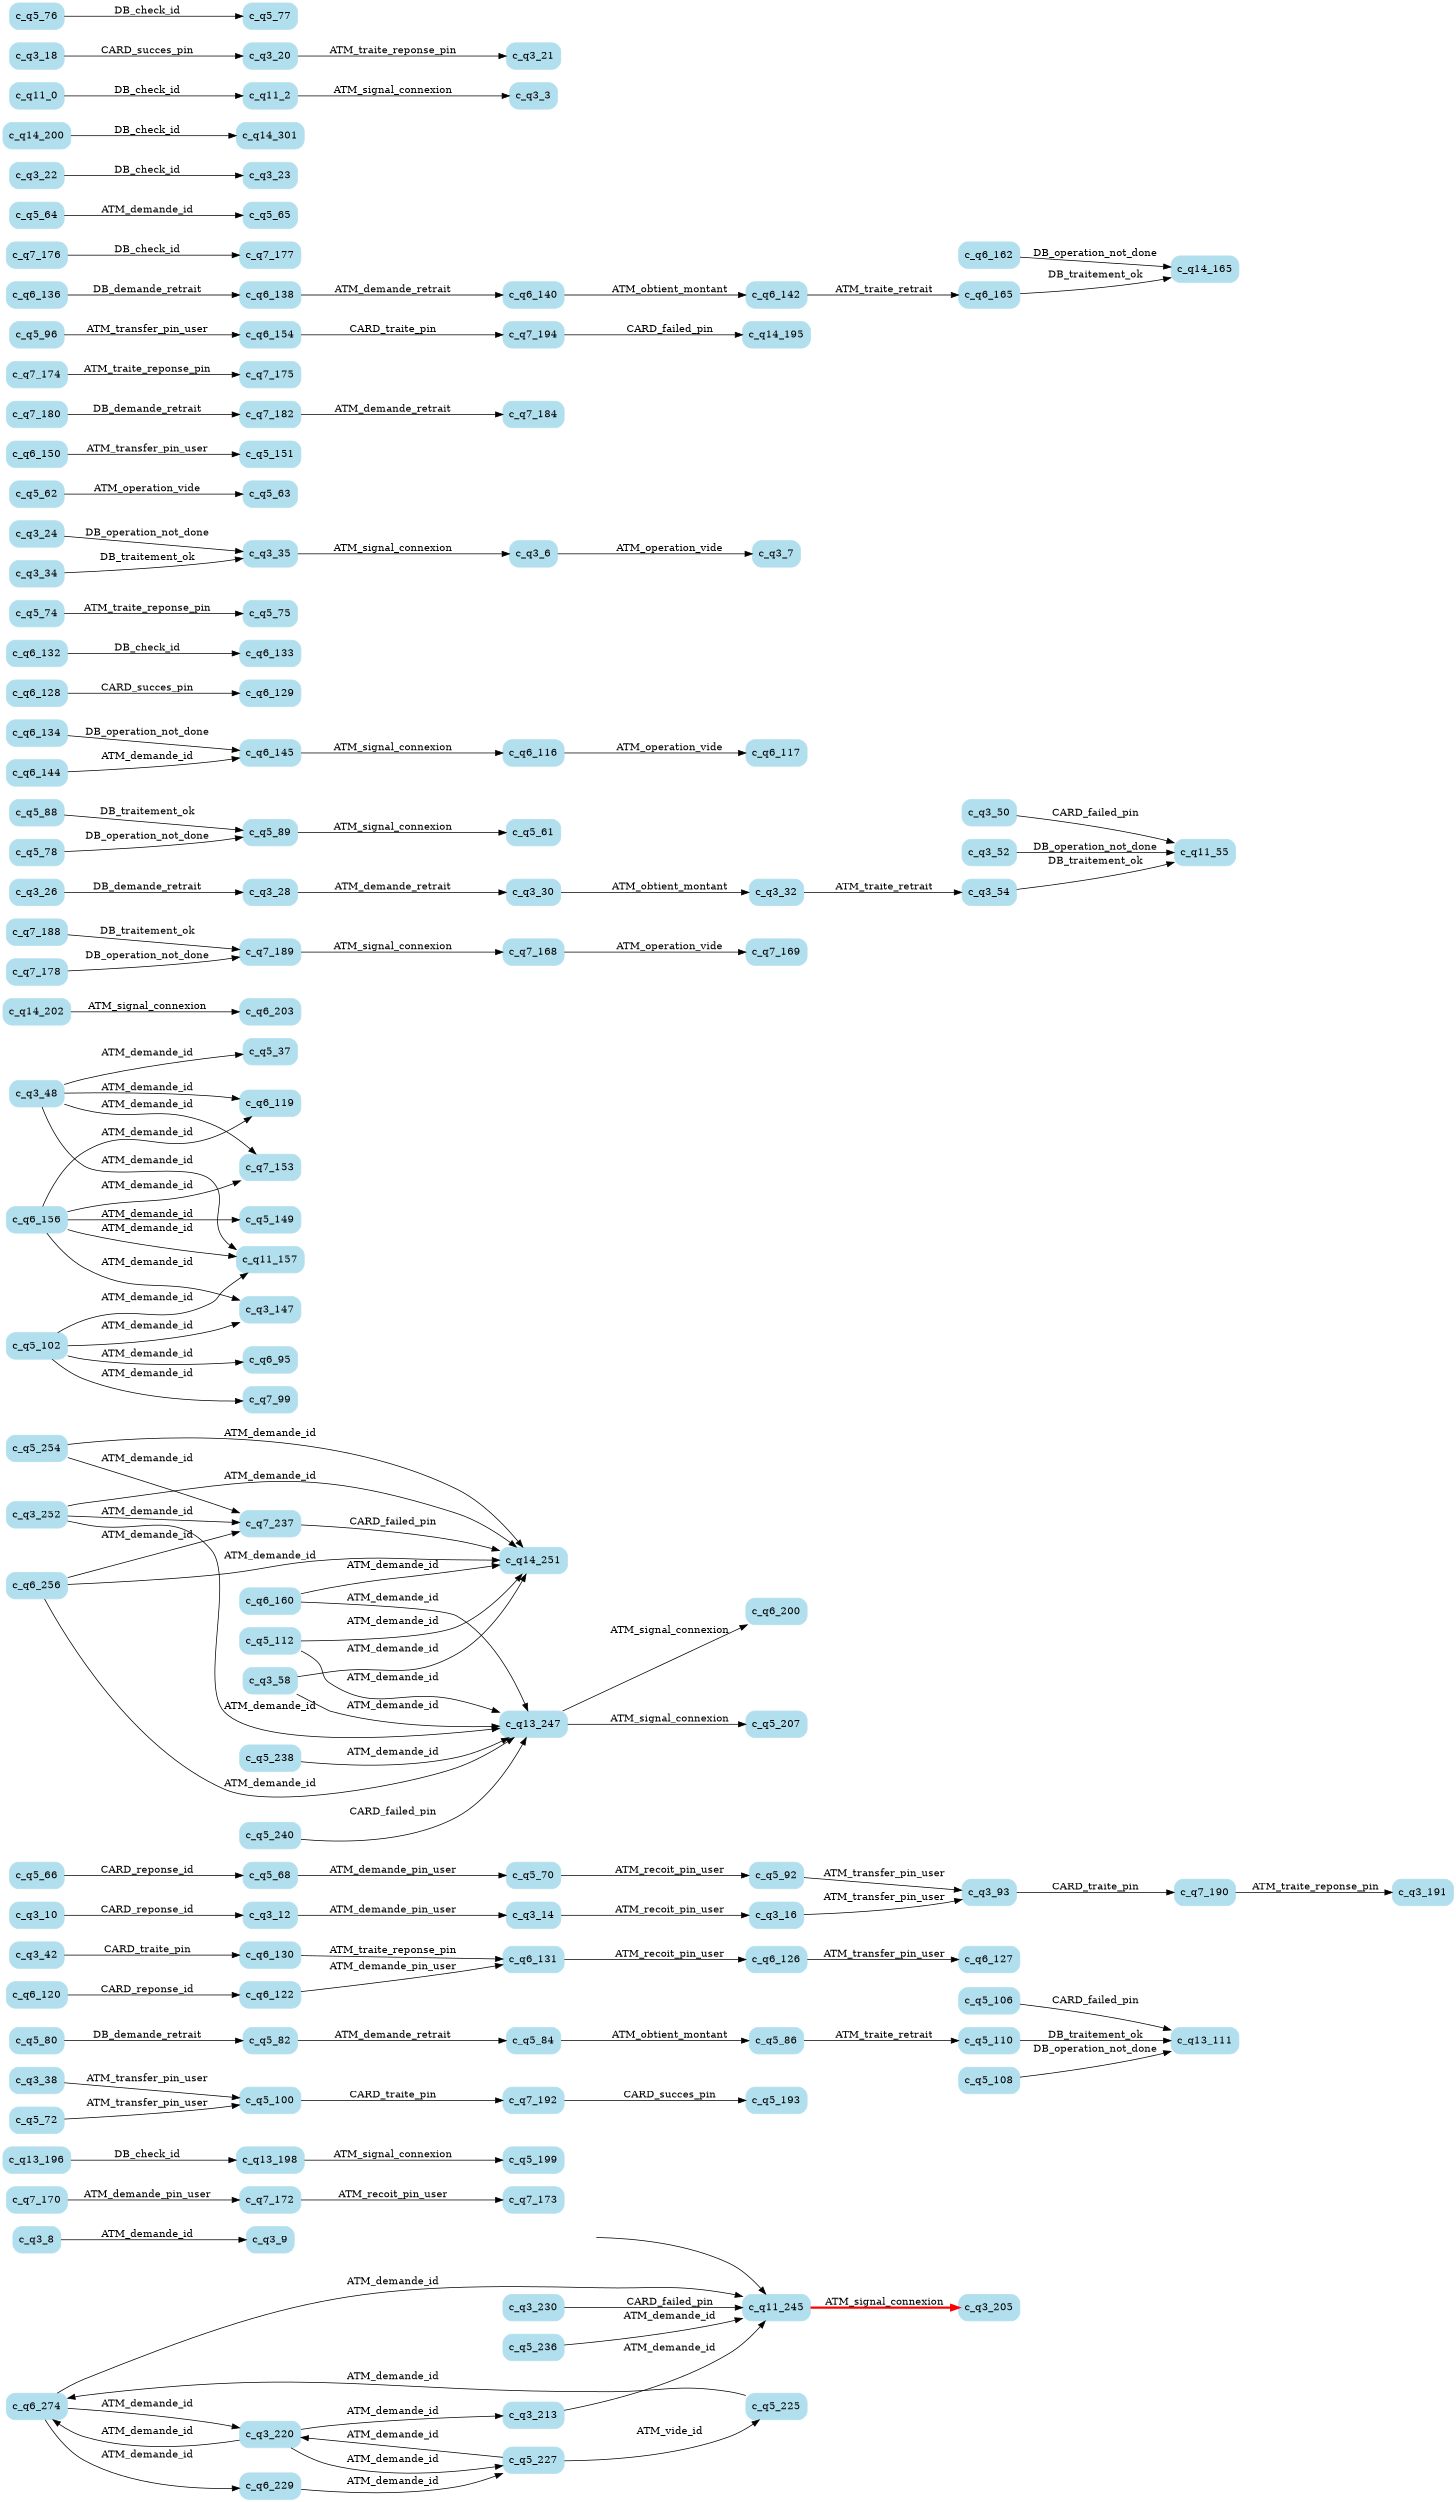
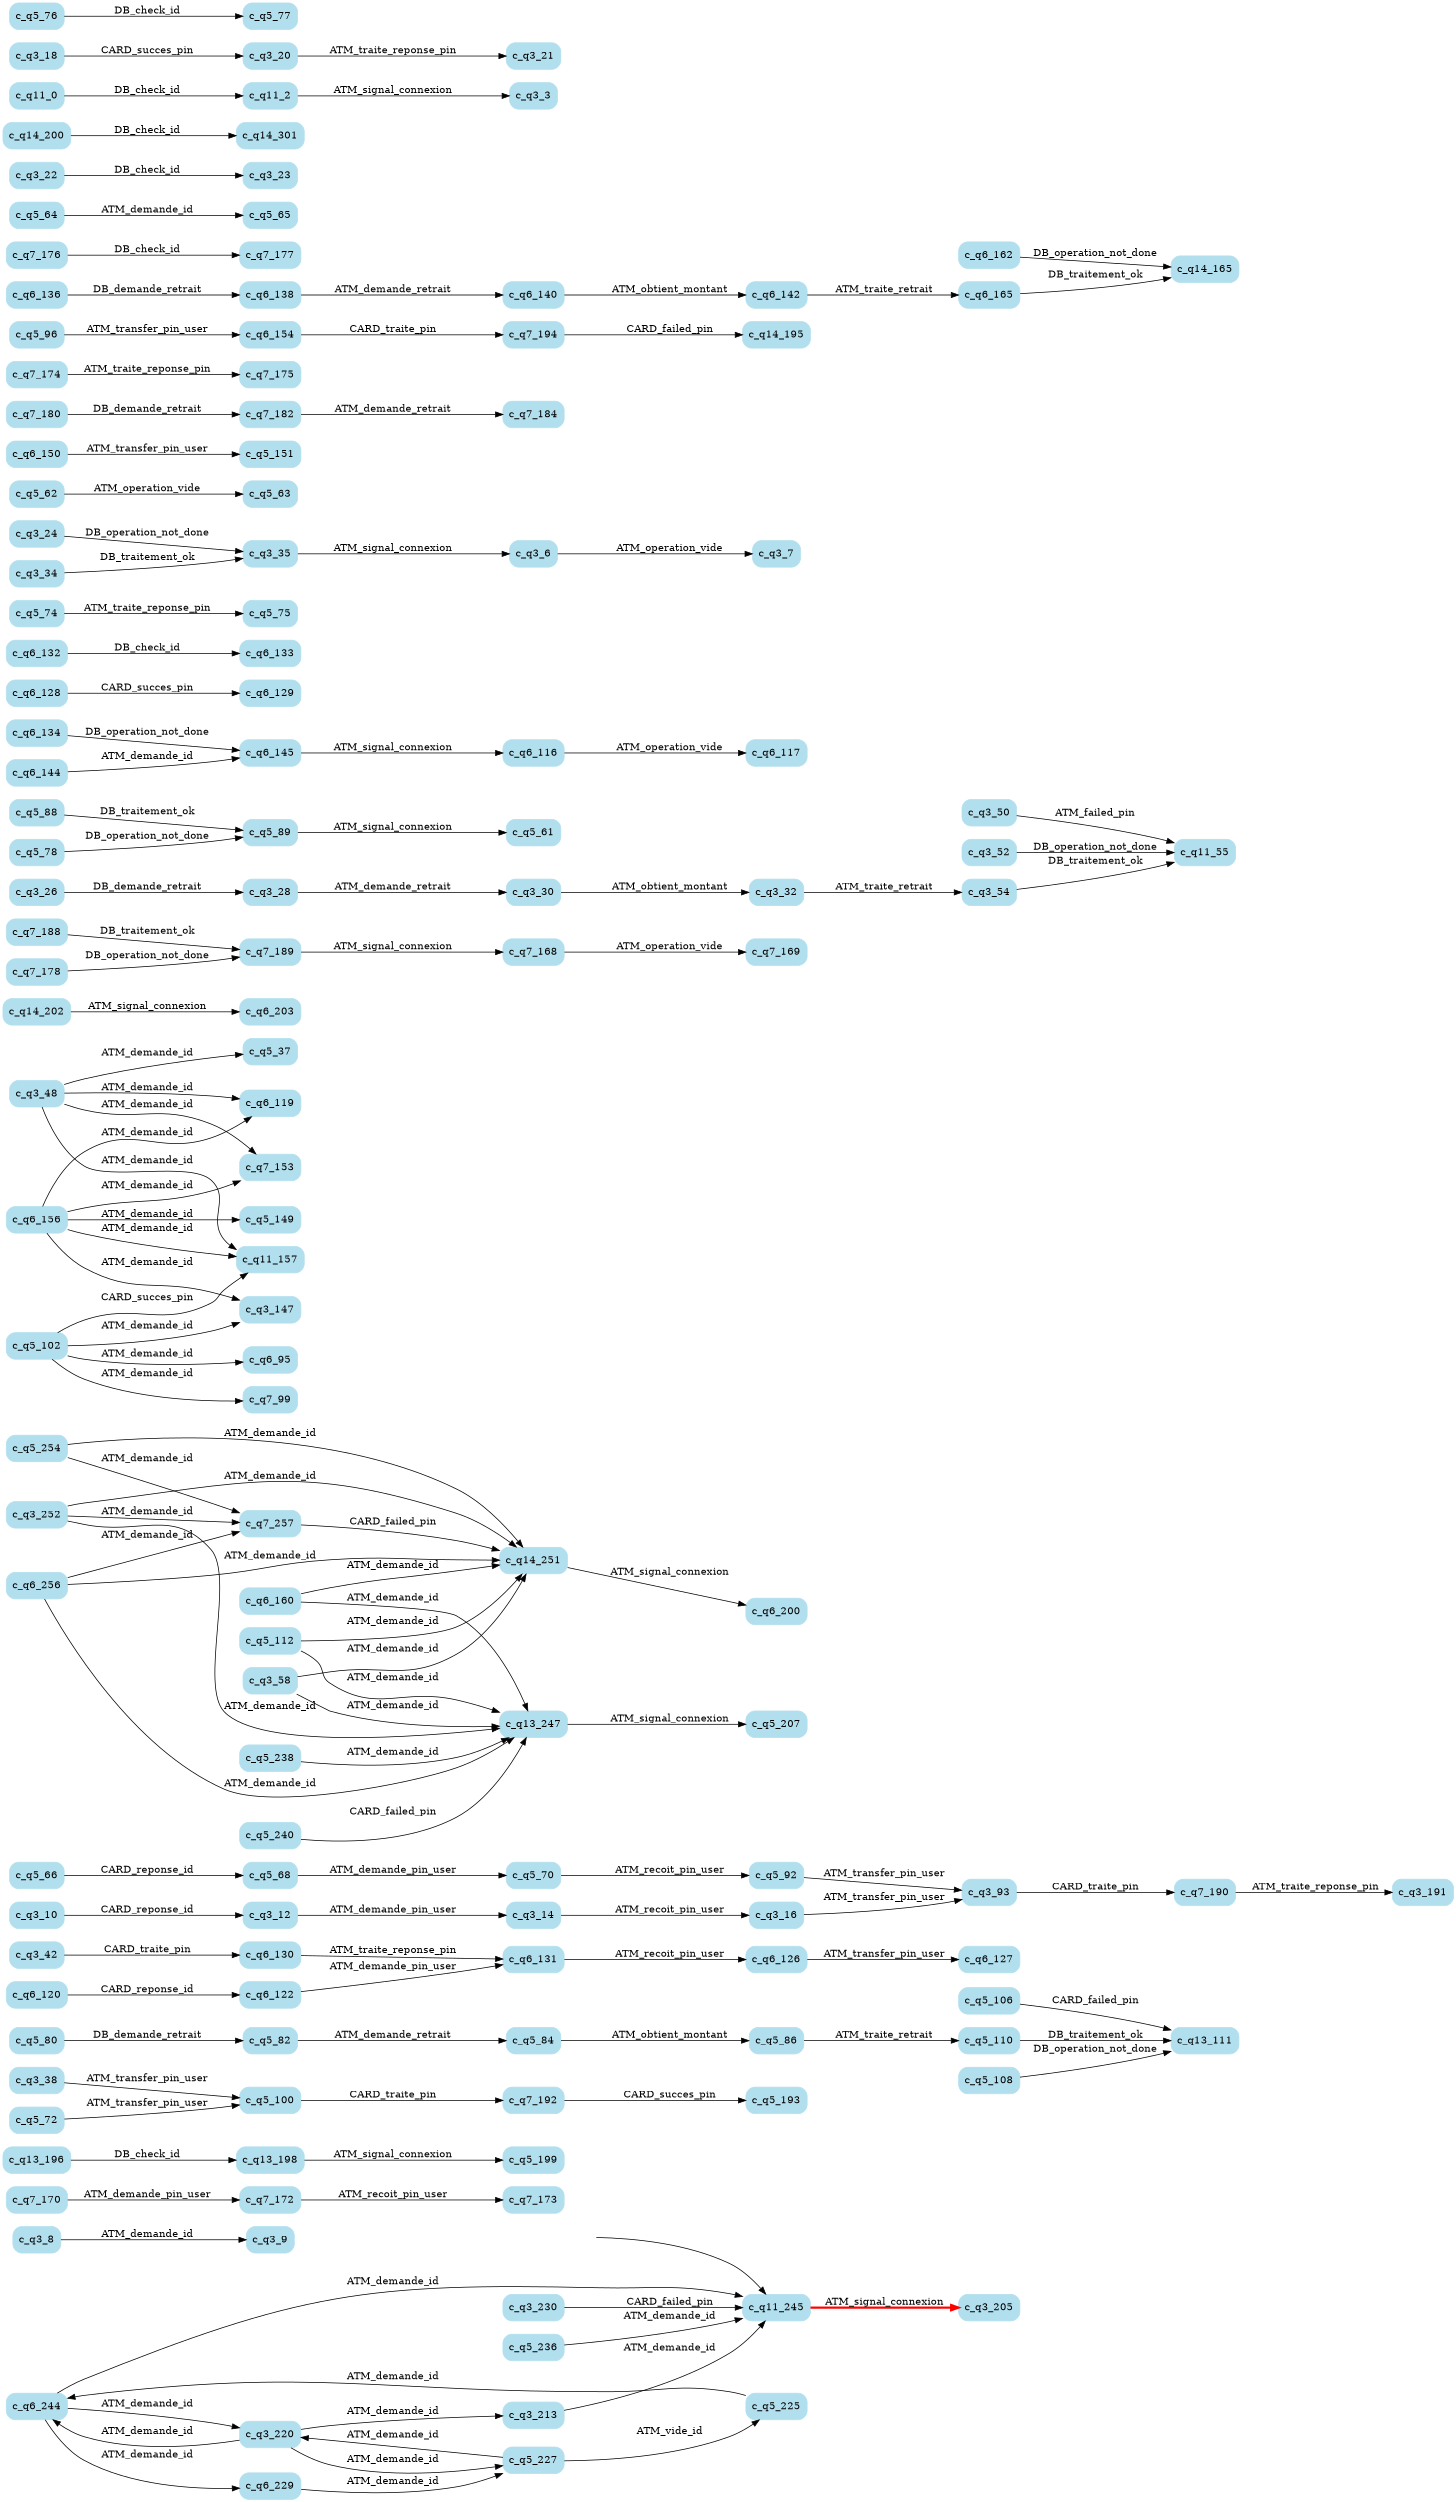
edge "c_q3_50" -> "c_q11_55": label "CARD_failed_pin" -> "ATM_failed_pin"
edge "c_q5_102" -> "c_q11_157": label "ATM_demande_id" -> "CARD_succes_pin"
node "c_q7_237": label "c_q7_237" -> "c_q7_257"
edge "c_q13_247" -> "c_q6_200": now "c_q14_251" -> "c_q6_200"
node "c_q6_274": label "c_q6_274" -> "c_q6_244"
